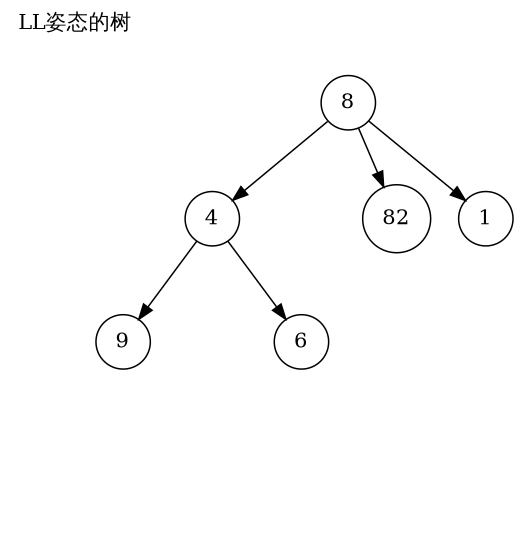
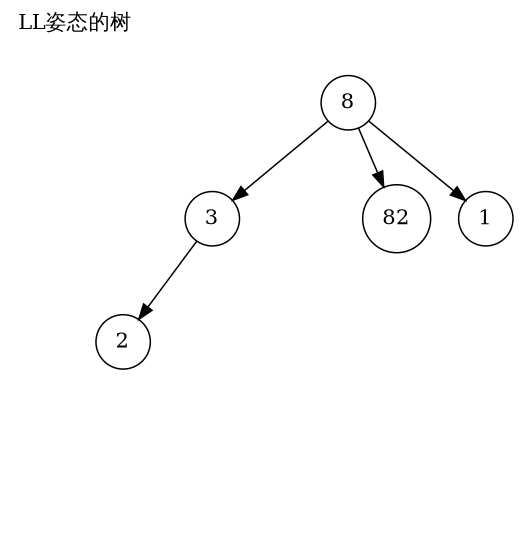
node "4": label "4" -> "3"
node "9": label "9" -> "2"
node "6": removed
